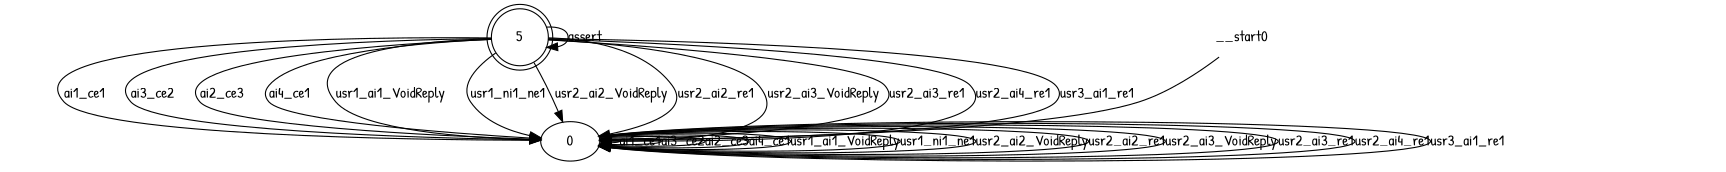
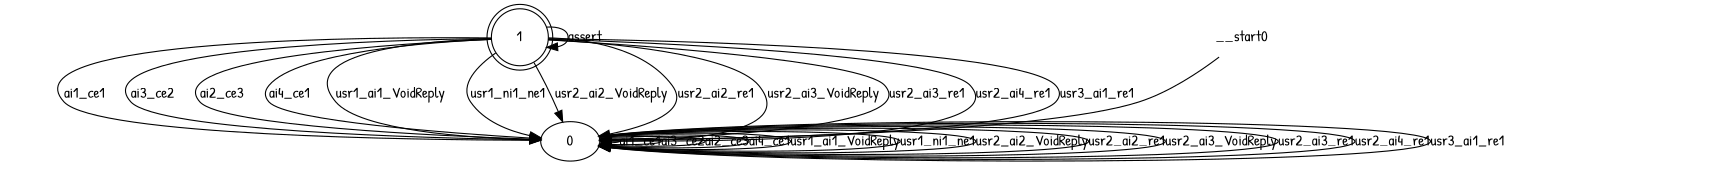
node "5": label "5" -> "1"
